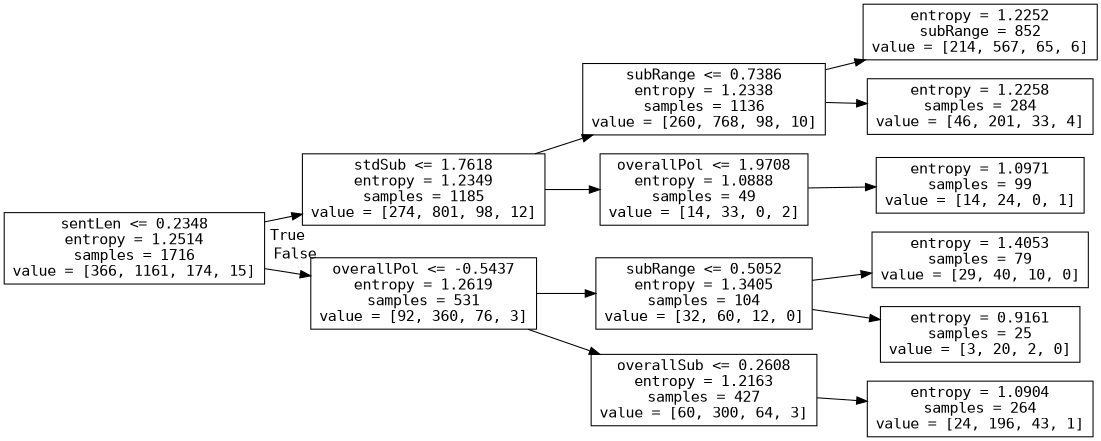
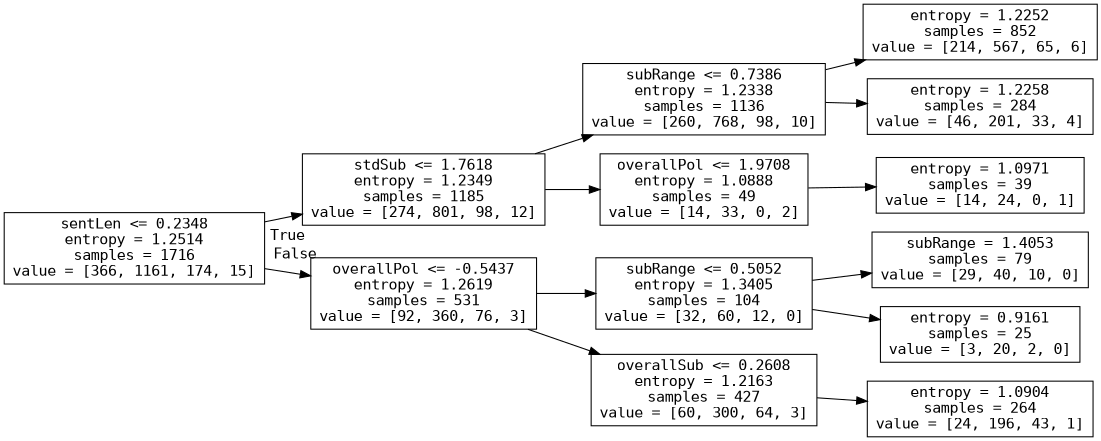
node "entropy = 1.2252 subRange = 852 value = [214, 567, 65, 6]": label "entropy = 1.2252 subRange = 852 value = [214, 567, 65, 6]" -> "entropy = 1.2252 samples = 852 value = [214, 567, 65, 6]"
node "entropy = 1.0971 samples = 99 value = [14, 24, 0, 1]": label "entropy = 1.0971 samples = 99 value = [14, 24, 0, 1]" -> "entropy = 1.0971 samples = 39 value = [14, 24, 0, 1]"
node "entropy = 1.4053 samples = 79 value = [29, 40, 10, 0]": label "entropy = 1.4053 samples = 79 value = [29, 40, 10, 0]" -> "subRange = 1.4053 samples = 79 value = [29, 40, 10, 0]"
